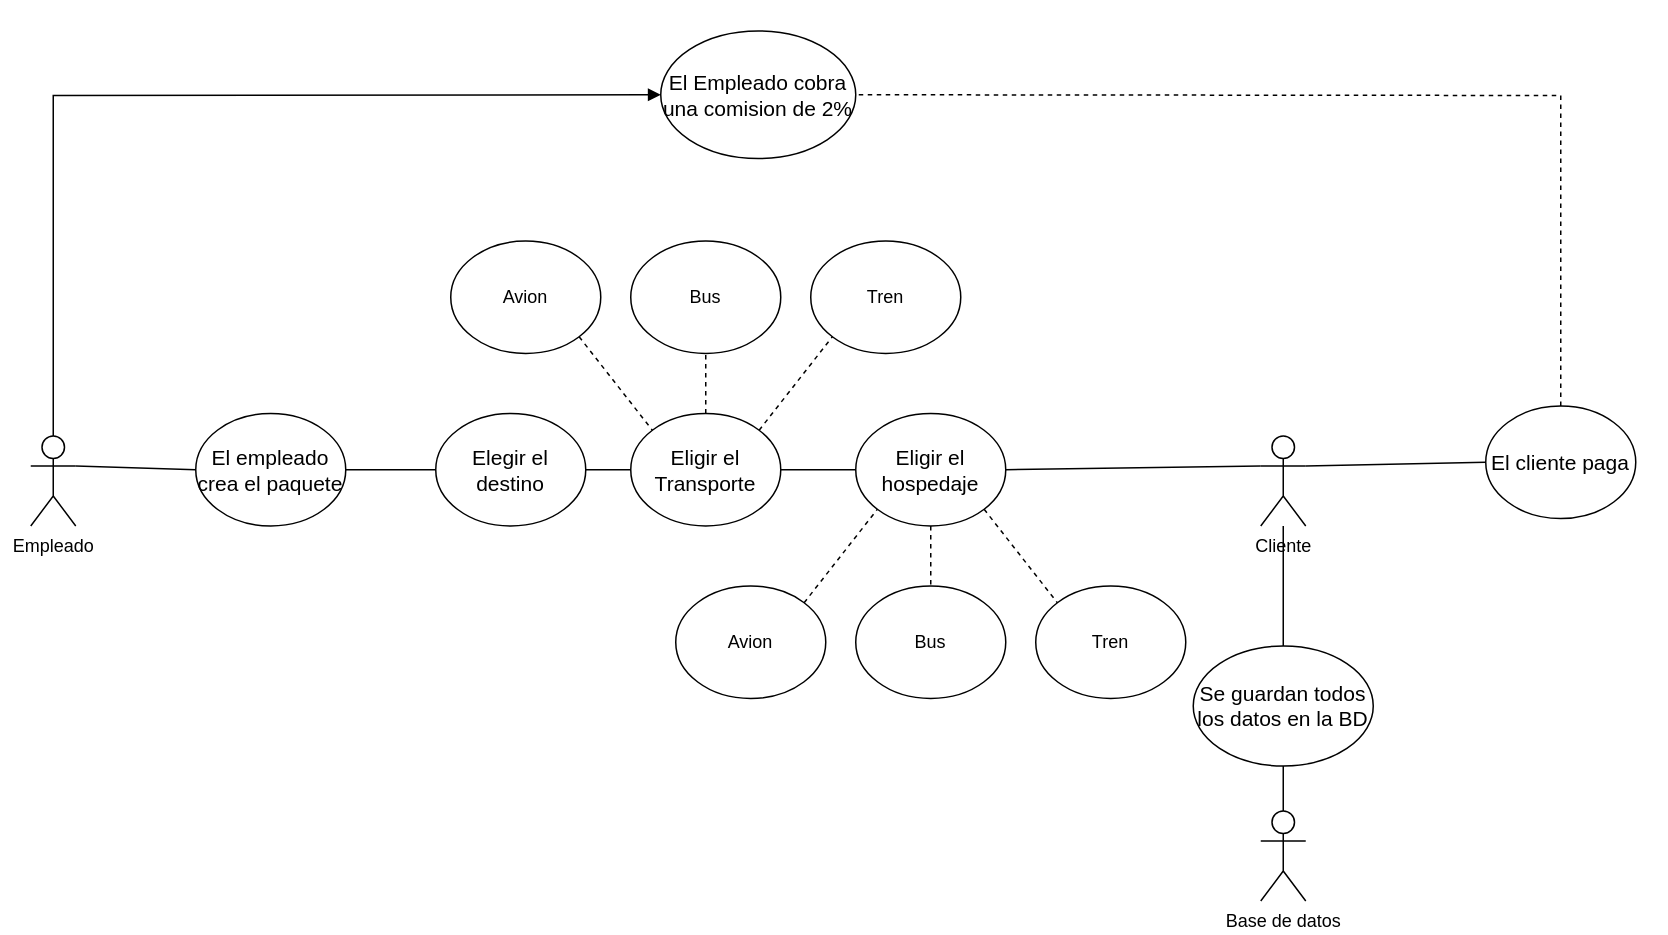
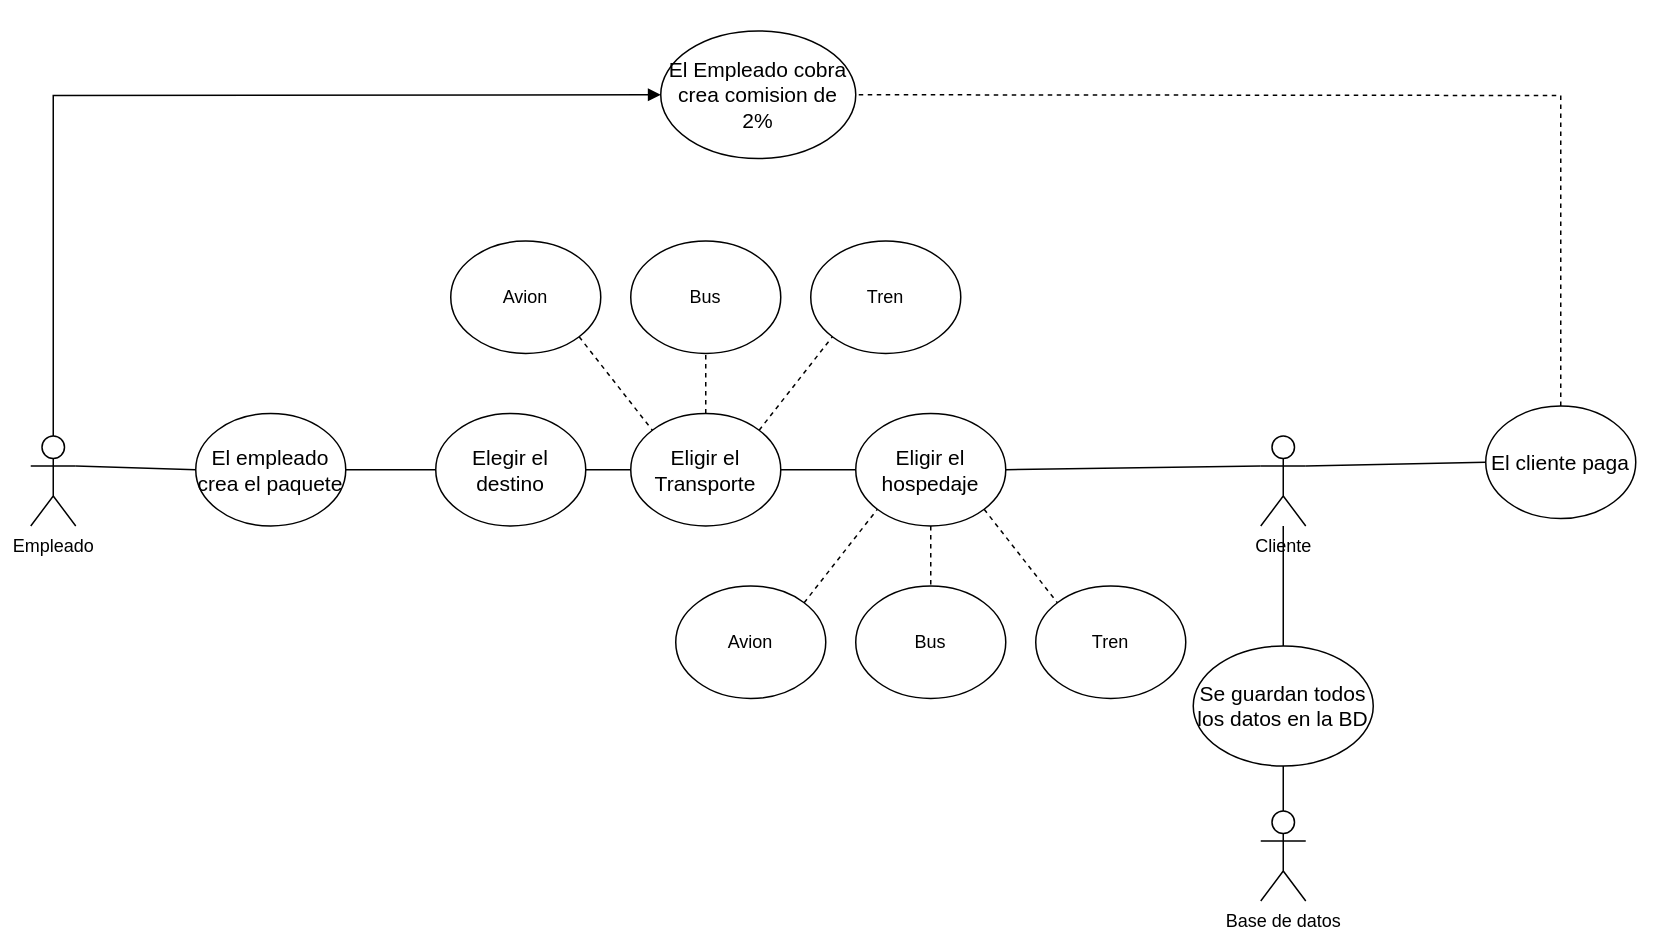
node "El Empleado cobra una comision de 2%": label "El Empleado cobra una comision de 2%" -> "El Empleado cobra crea comision de 2%"
